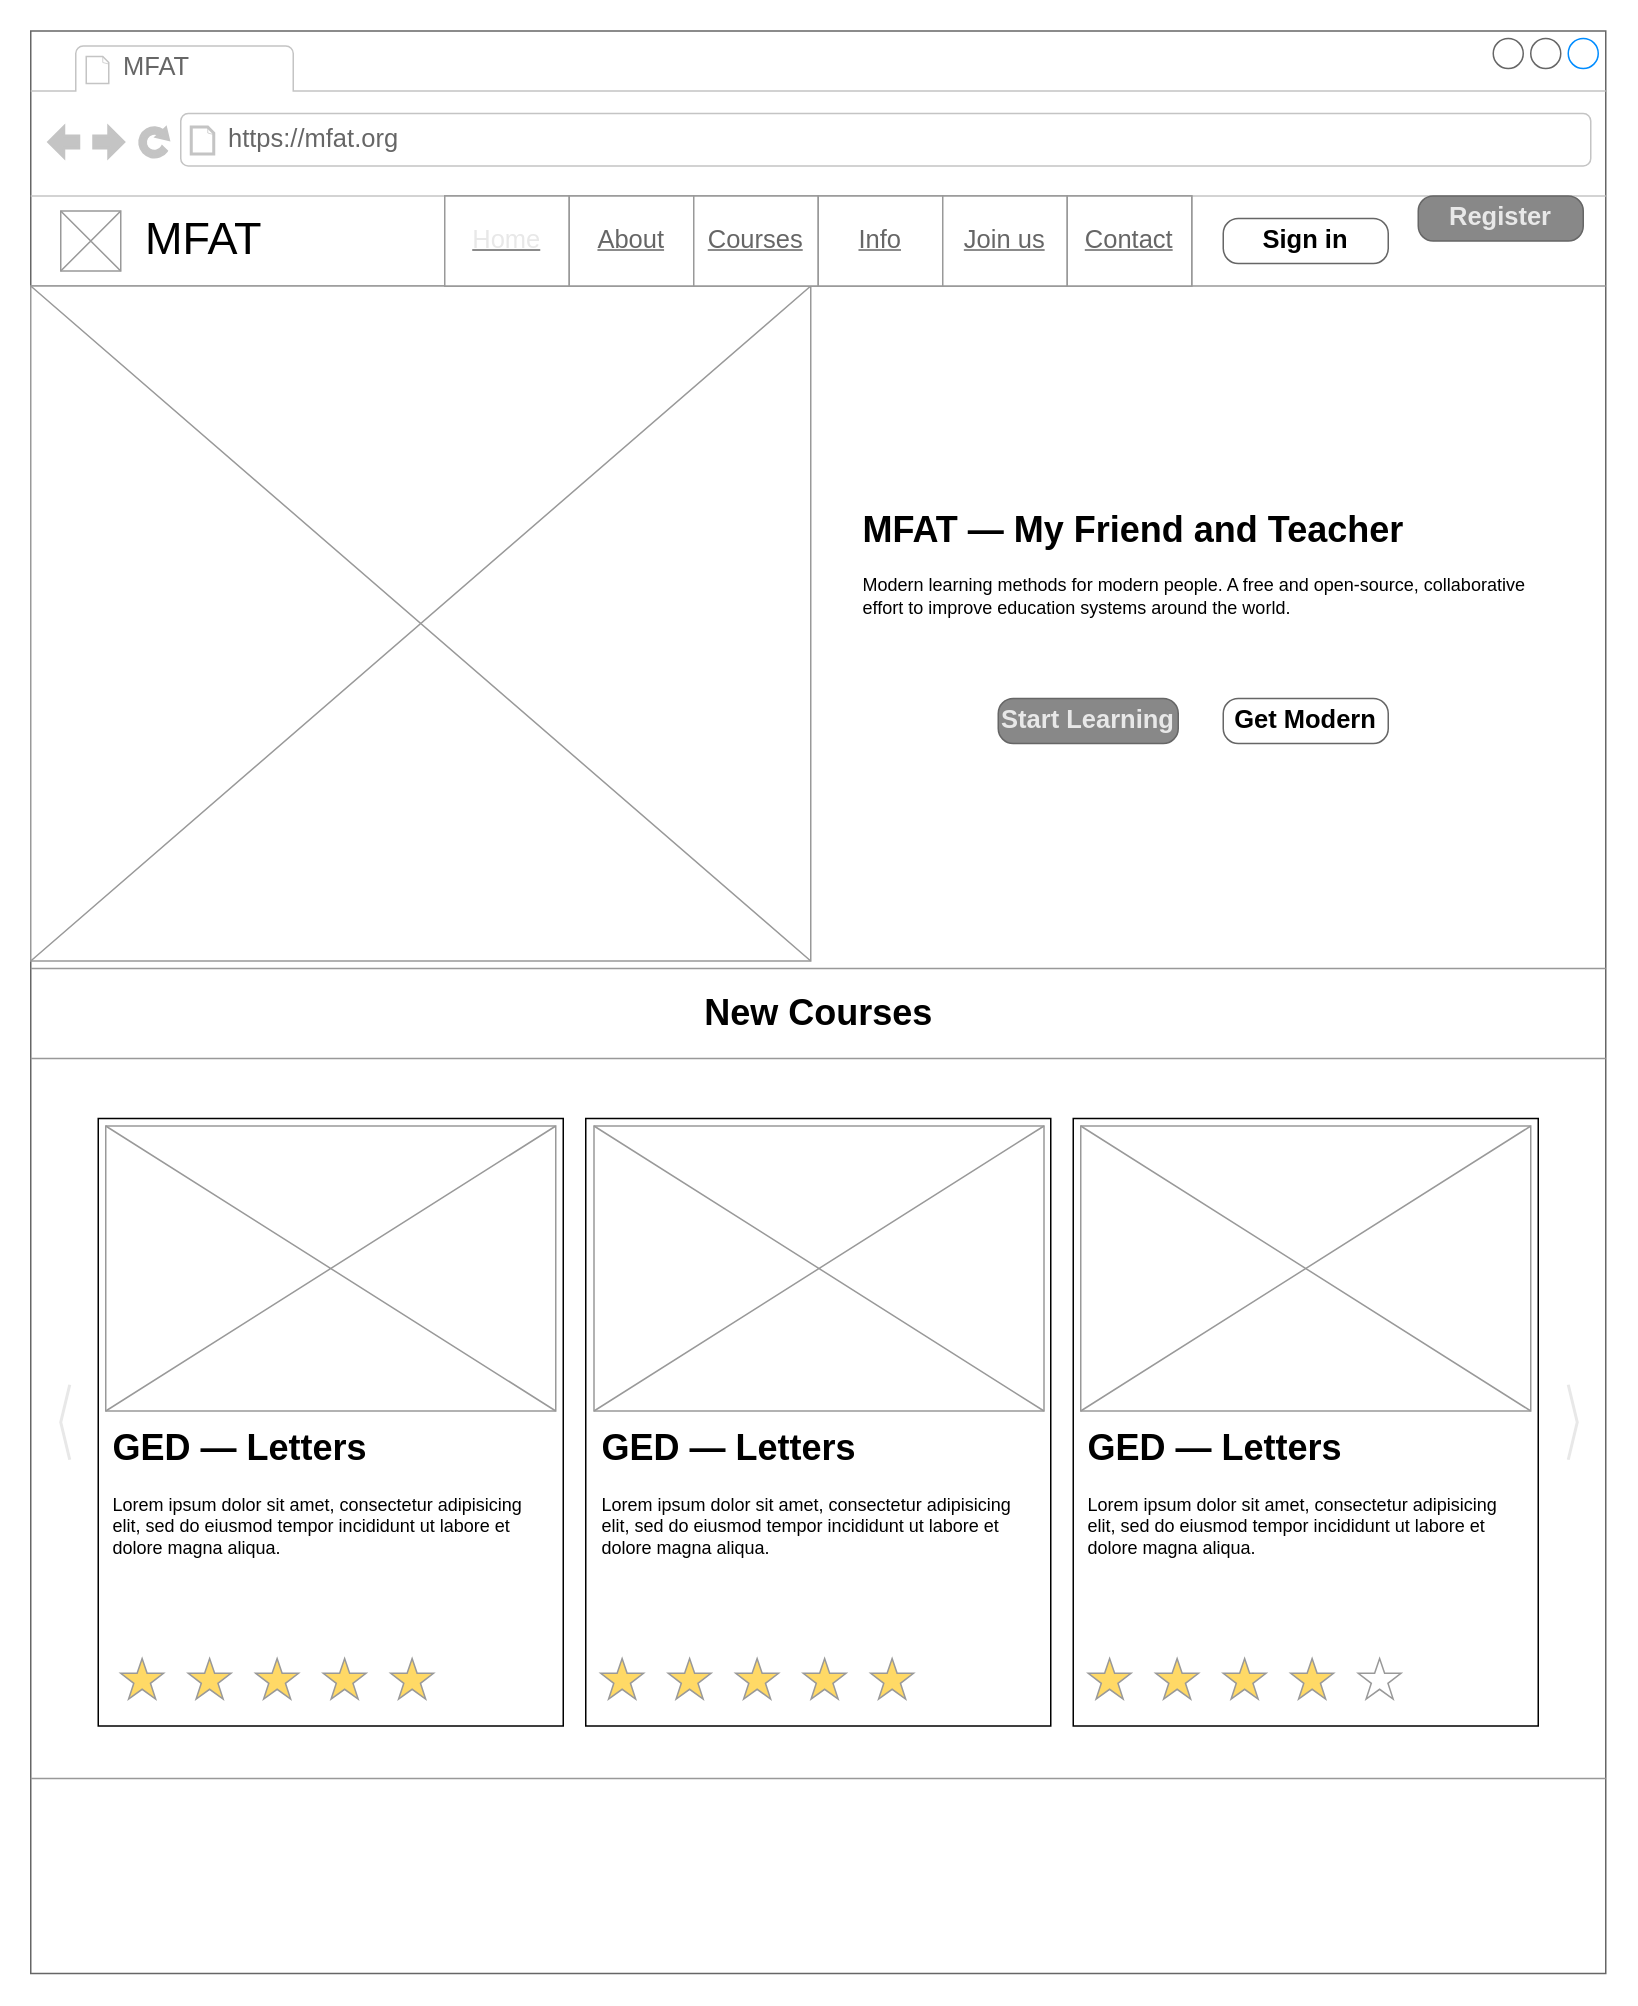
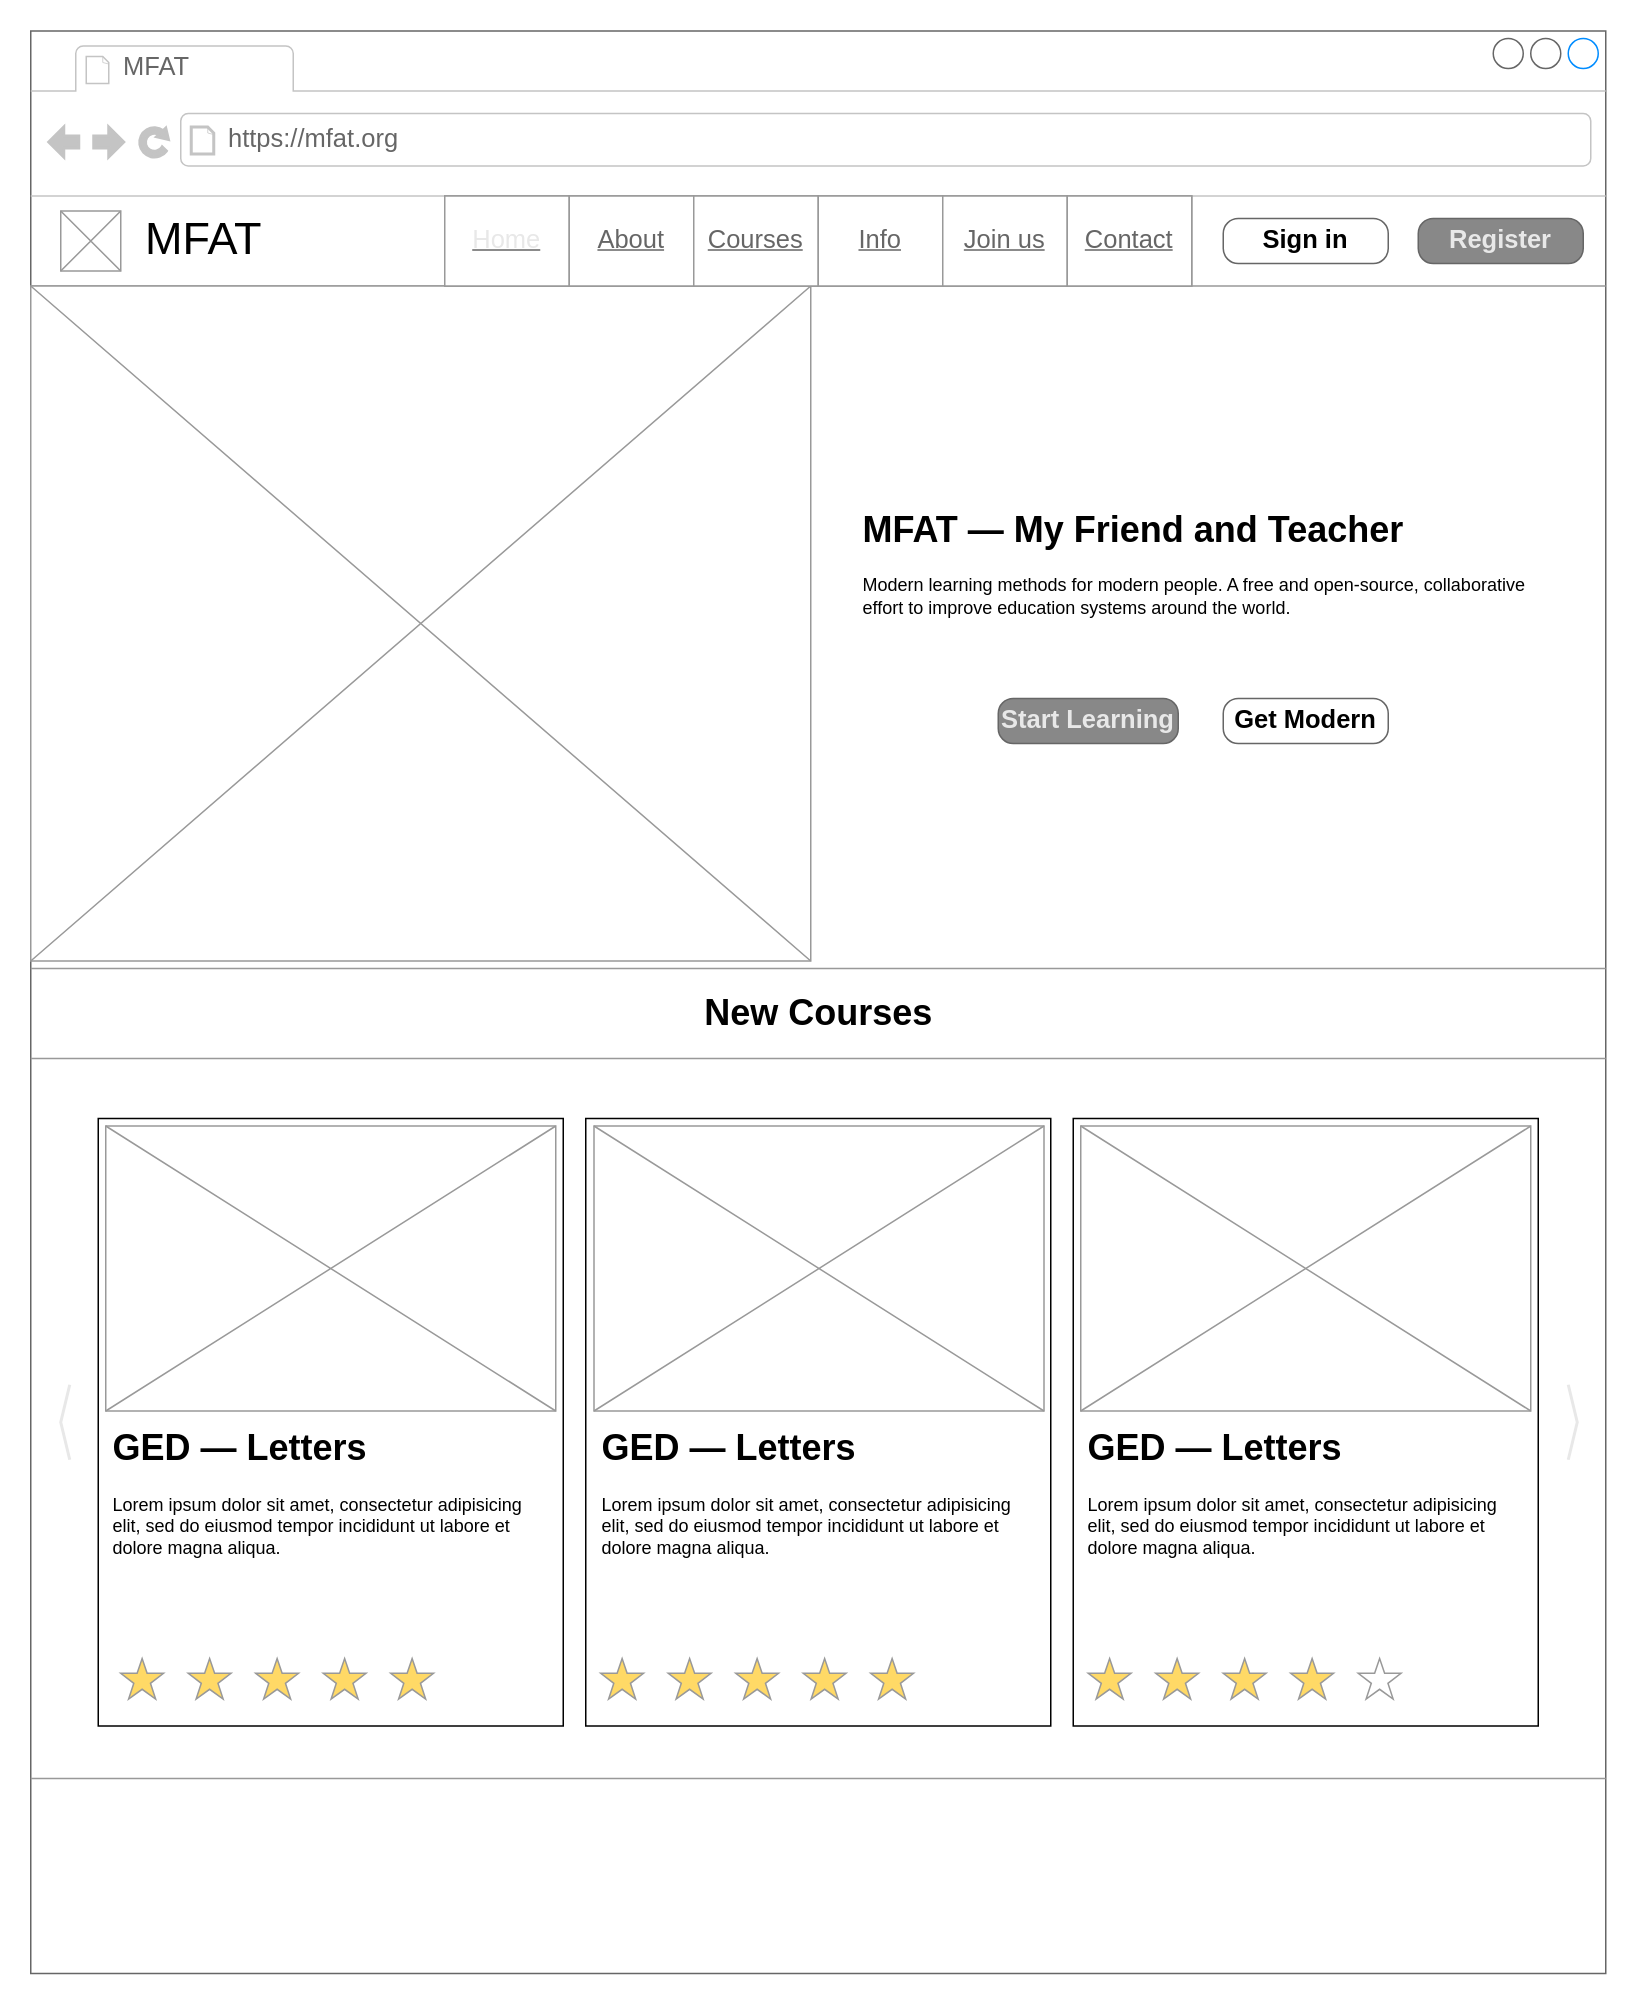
node "Register": moved (1501, 218) -> (1501, 241)
